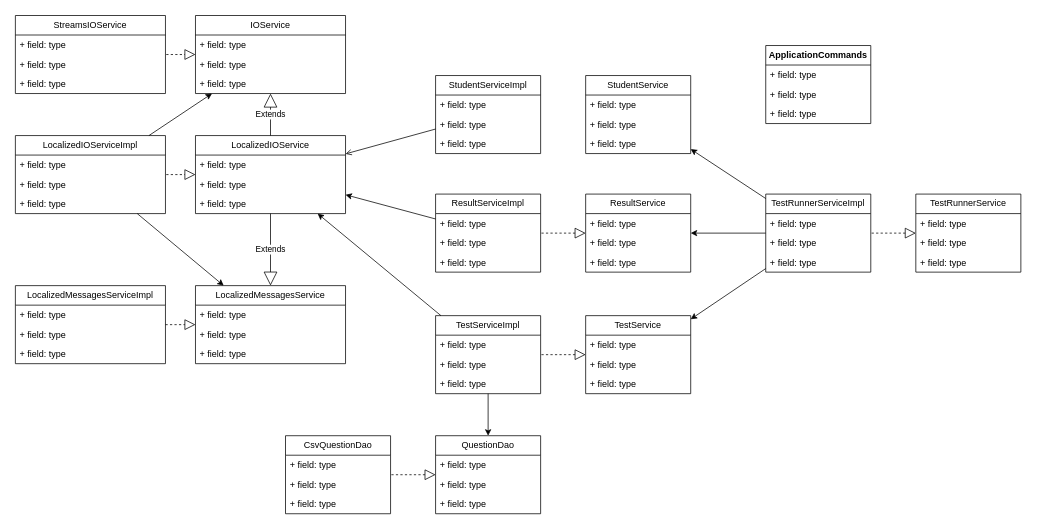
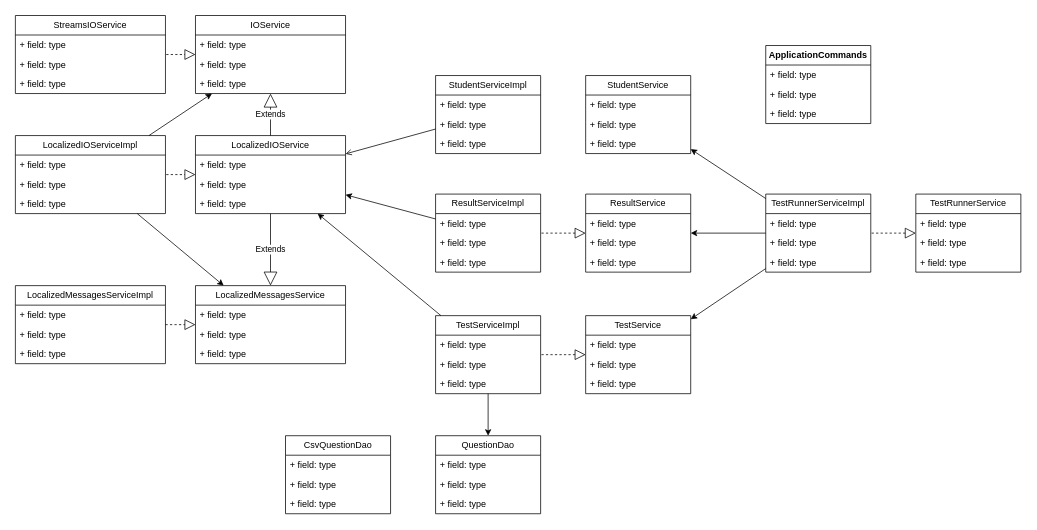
edge "CsvQuestionDao" -> "QuestionDao": removed
